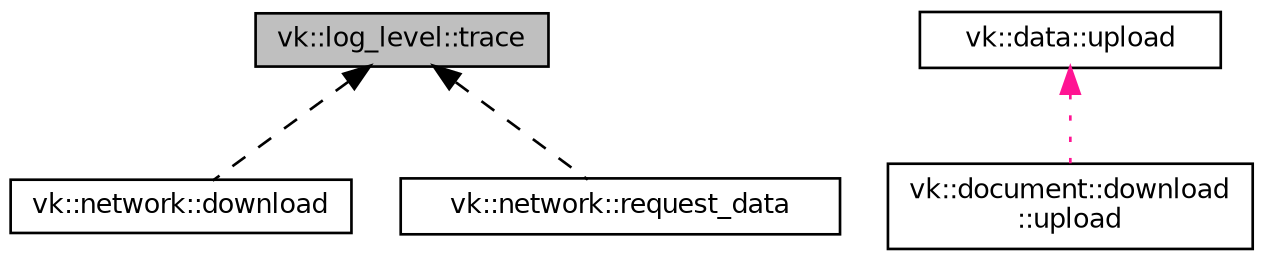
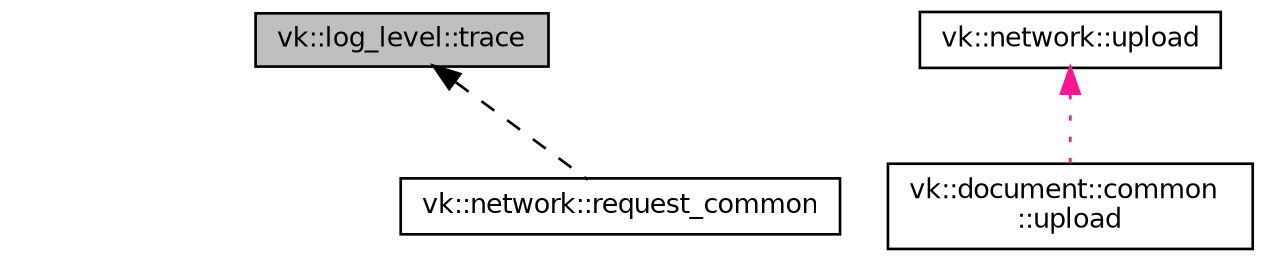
node "vk::data::upload": label "vk::data::upload" -> "vk::network::upload"
node "vk::network::download": removed
node "vk::network::request_data": label "vk::network::request_data" -> "vk::network::request_common"
node "vk::document::download ::upload": label "vk::document::download ::upload" -> "vk::document::common ::upload"
